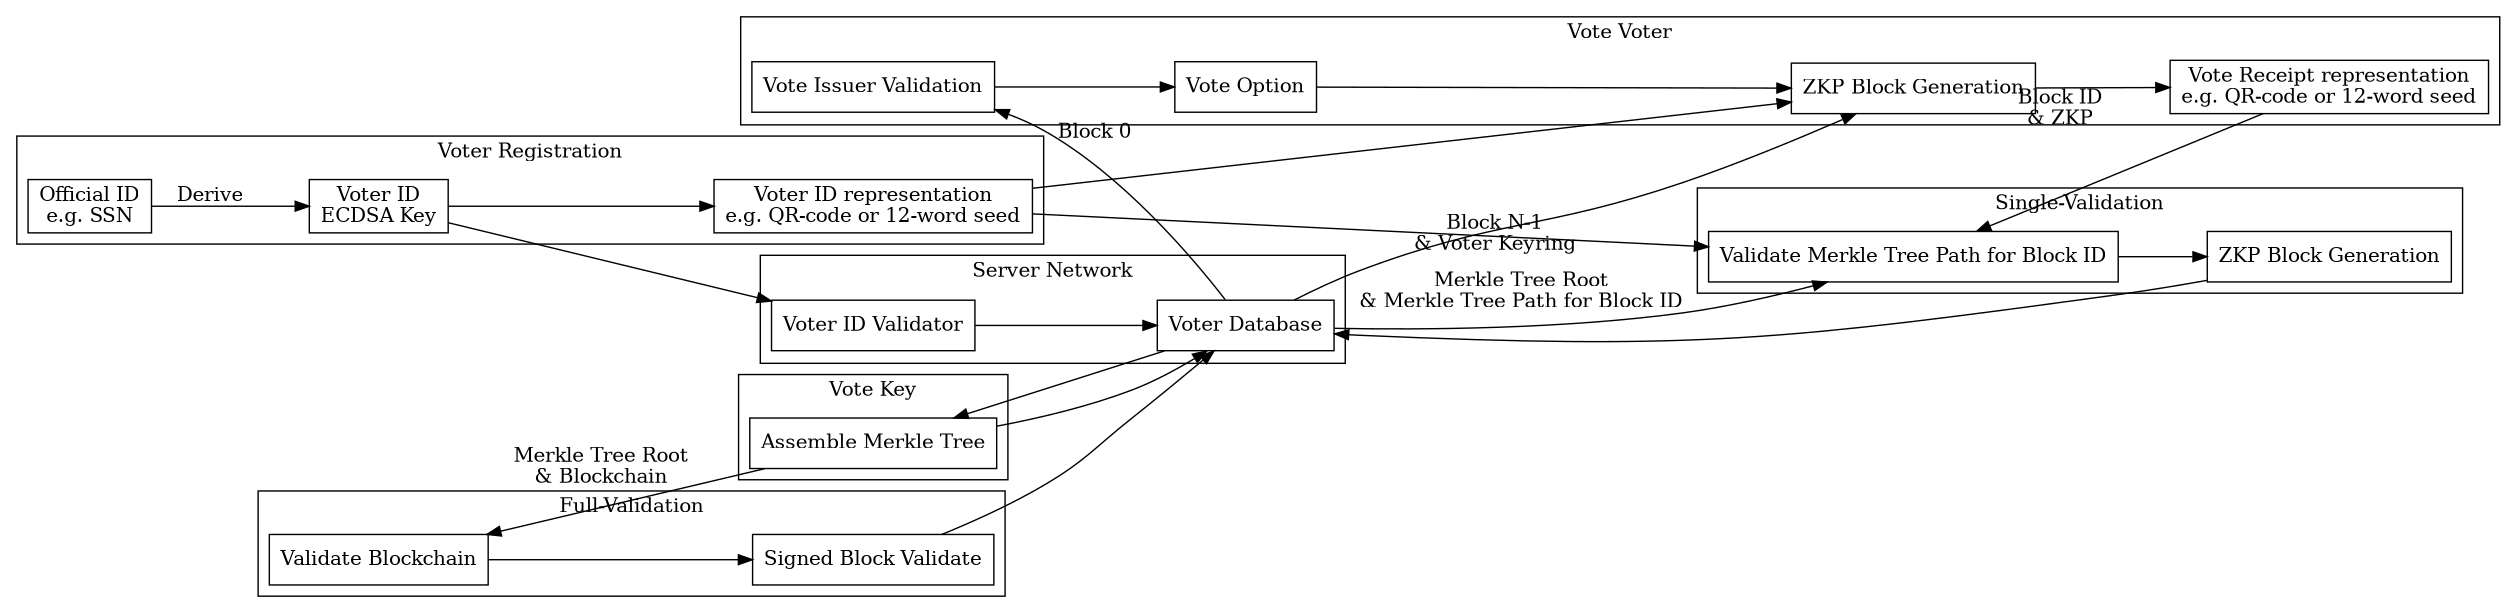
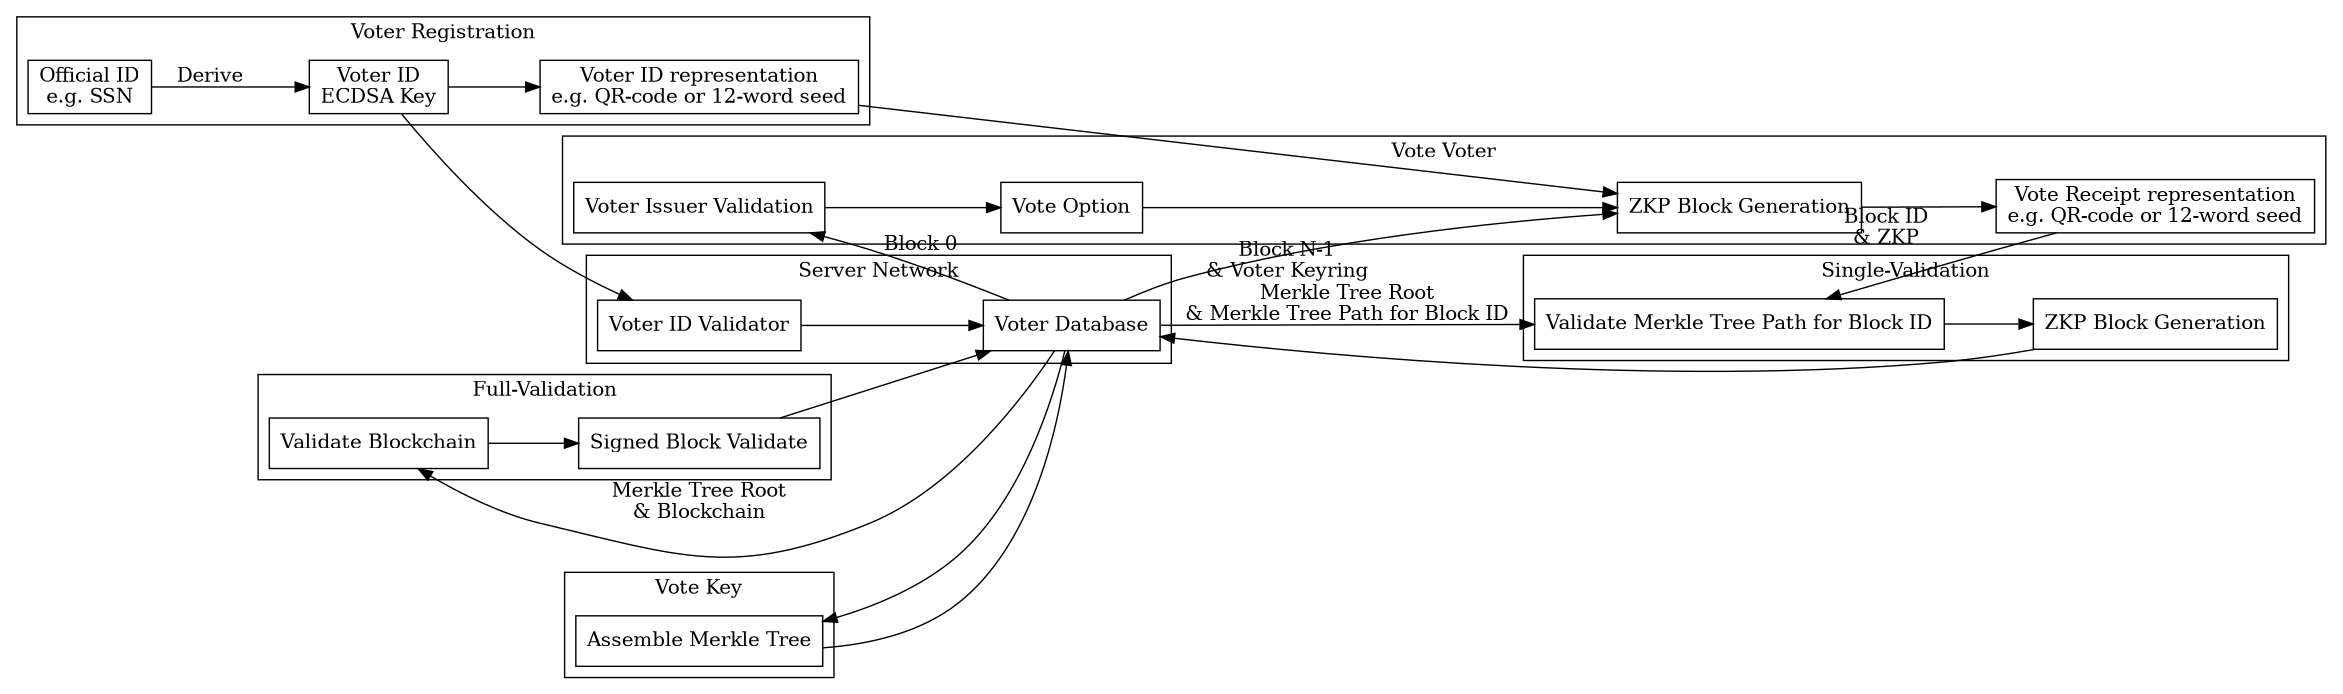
node "Vote Issuer Validation": label "Vote Issuer Validation" -> "Voter Issuer Validation"
edge "Voter ID representation e.g. QR-code or 12-word seed" -> "Validate Merkle Tree Path for Block ID": removed
edge "Assemble Merkle Tree" -> "Validate Blockchain": now "Voter Database" -> "Validate Blockchain"
